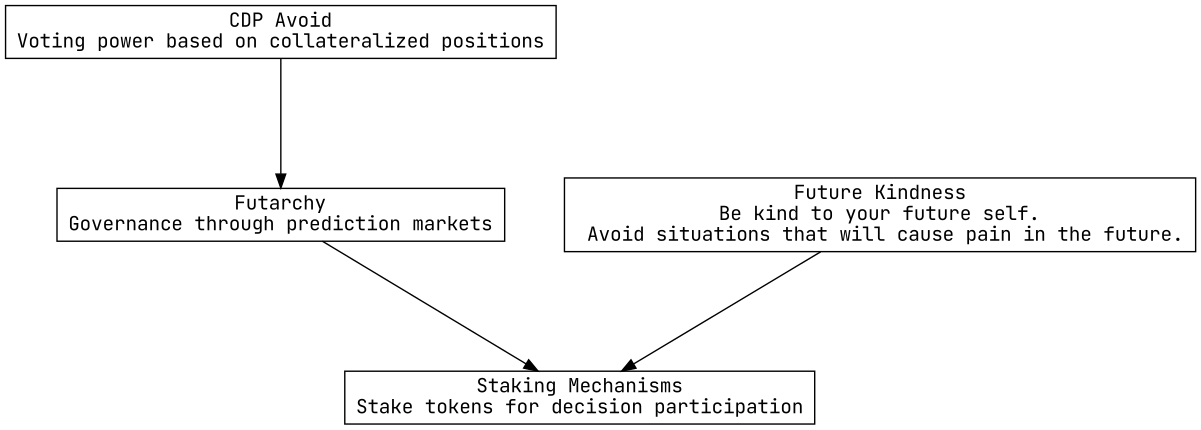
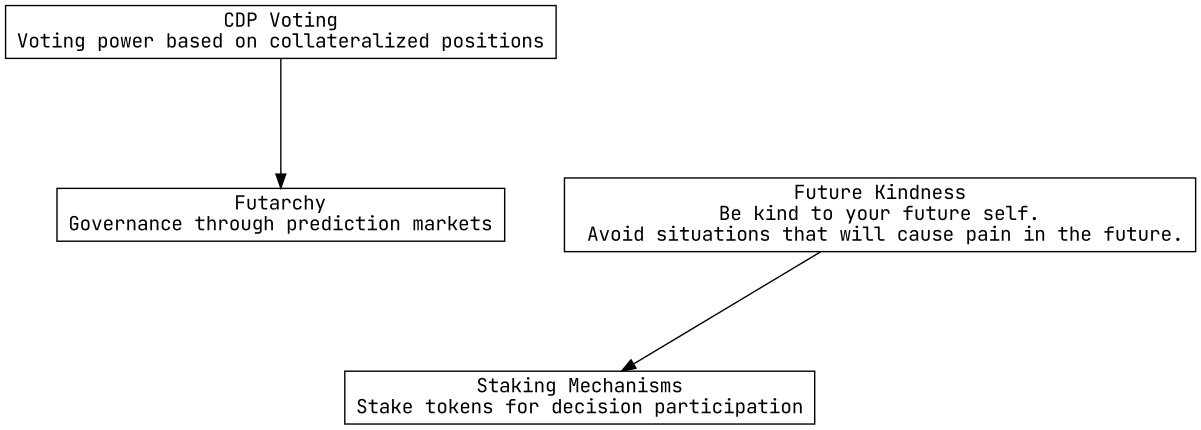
node "CDP Avoid Voting power based on collateralized positions": label "CDP Avoid Voting power based on collateralized positions" -> "CDP Voting Voting power based on collateralized positions"
edge "Futarchy Governance through prediction markets" -> "Staking Mechanisms Stake tokens for decision participation": removed
